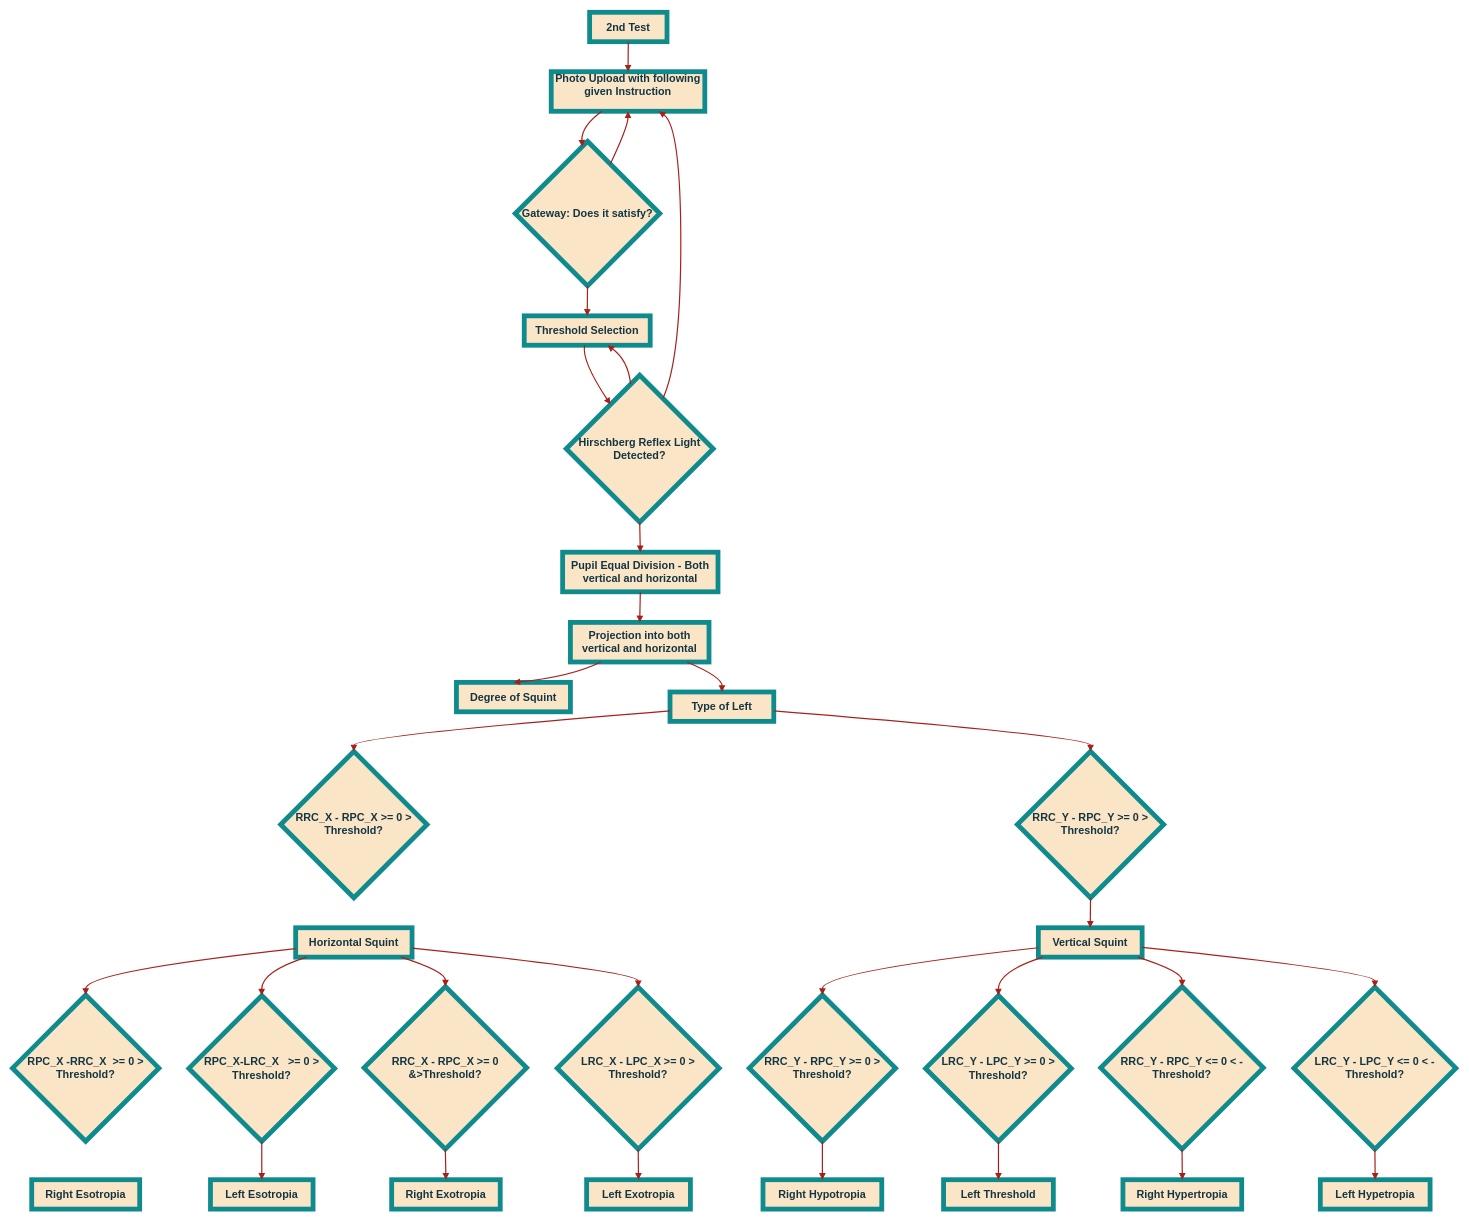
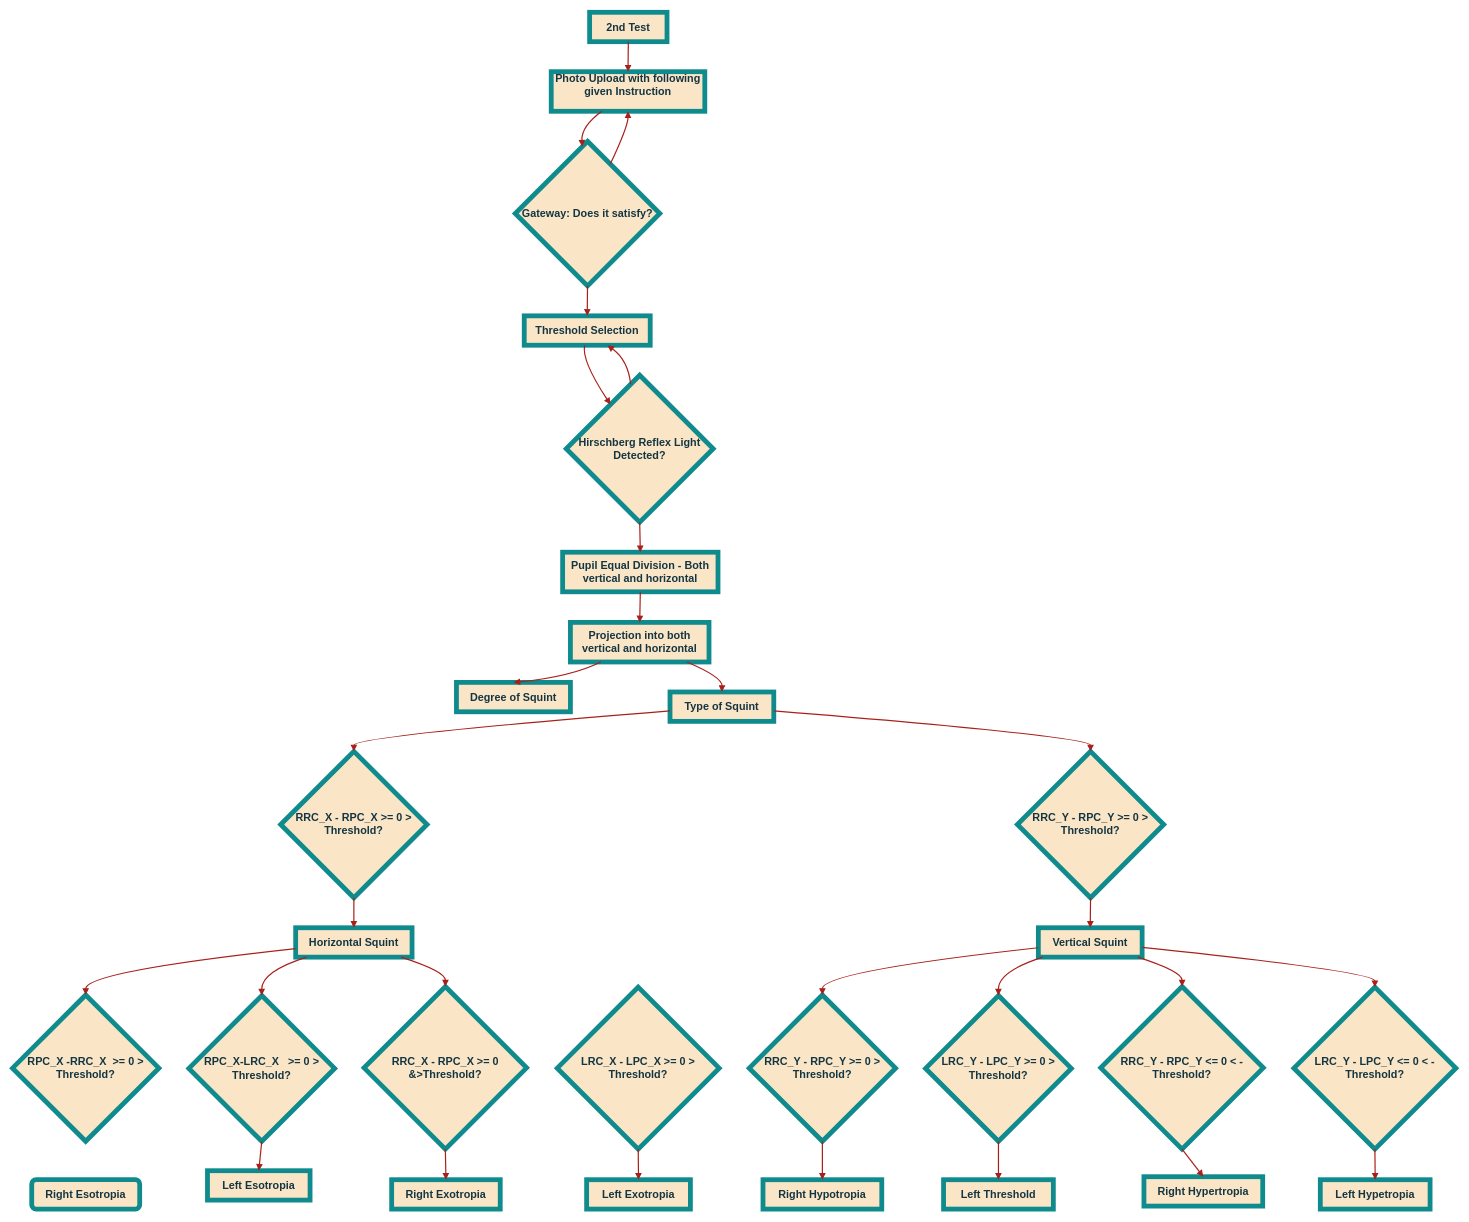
edge "Hirschberg Reflex Light Detected?" -> "Photo Upload with following given Instruction": removed
node "Type of Left": label "Type of Left" -> "Type of Squint"
edge "RRC_X - RPC_X >= 0 > Threshold?" -> "Horizontal Squint": added
edge "Horizontal Squint" -> "LRC_X - LPC_X >= 0 > Threshold?": removed
node "Right Esotropia": shape rectangle -> rounded rectangle
node "Left Esotropia": moved (262, 1195) -> (259, 1186)
node "Right Hypertropia": moved (1182, 1195) -> (1203, 1192)
